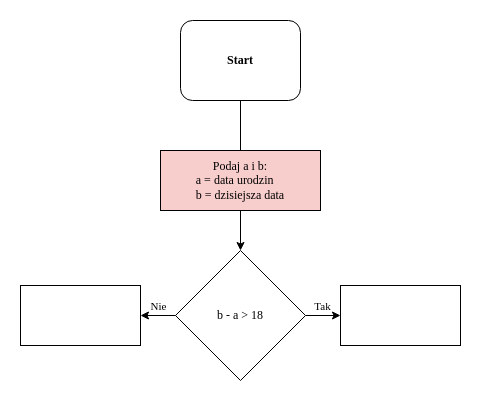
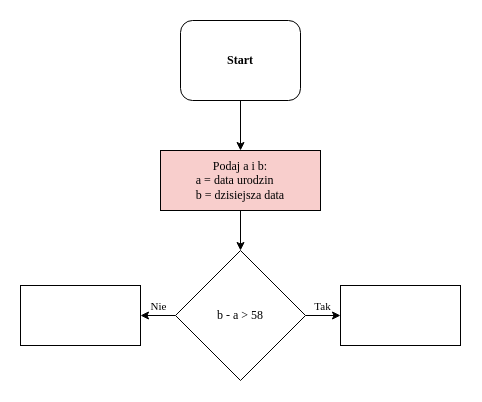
edge "Start" -- "Podaj a i b: a = data urodzin b = dzisiejsza data": arrowhead none -> classic
node "b - a > 18": label "b - a > 18" -> "b - a > 58"
